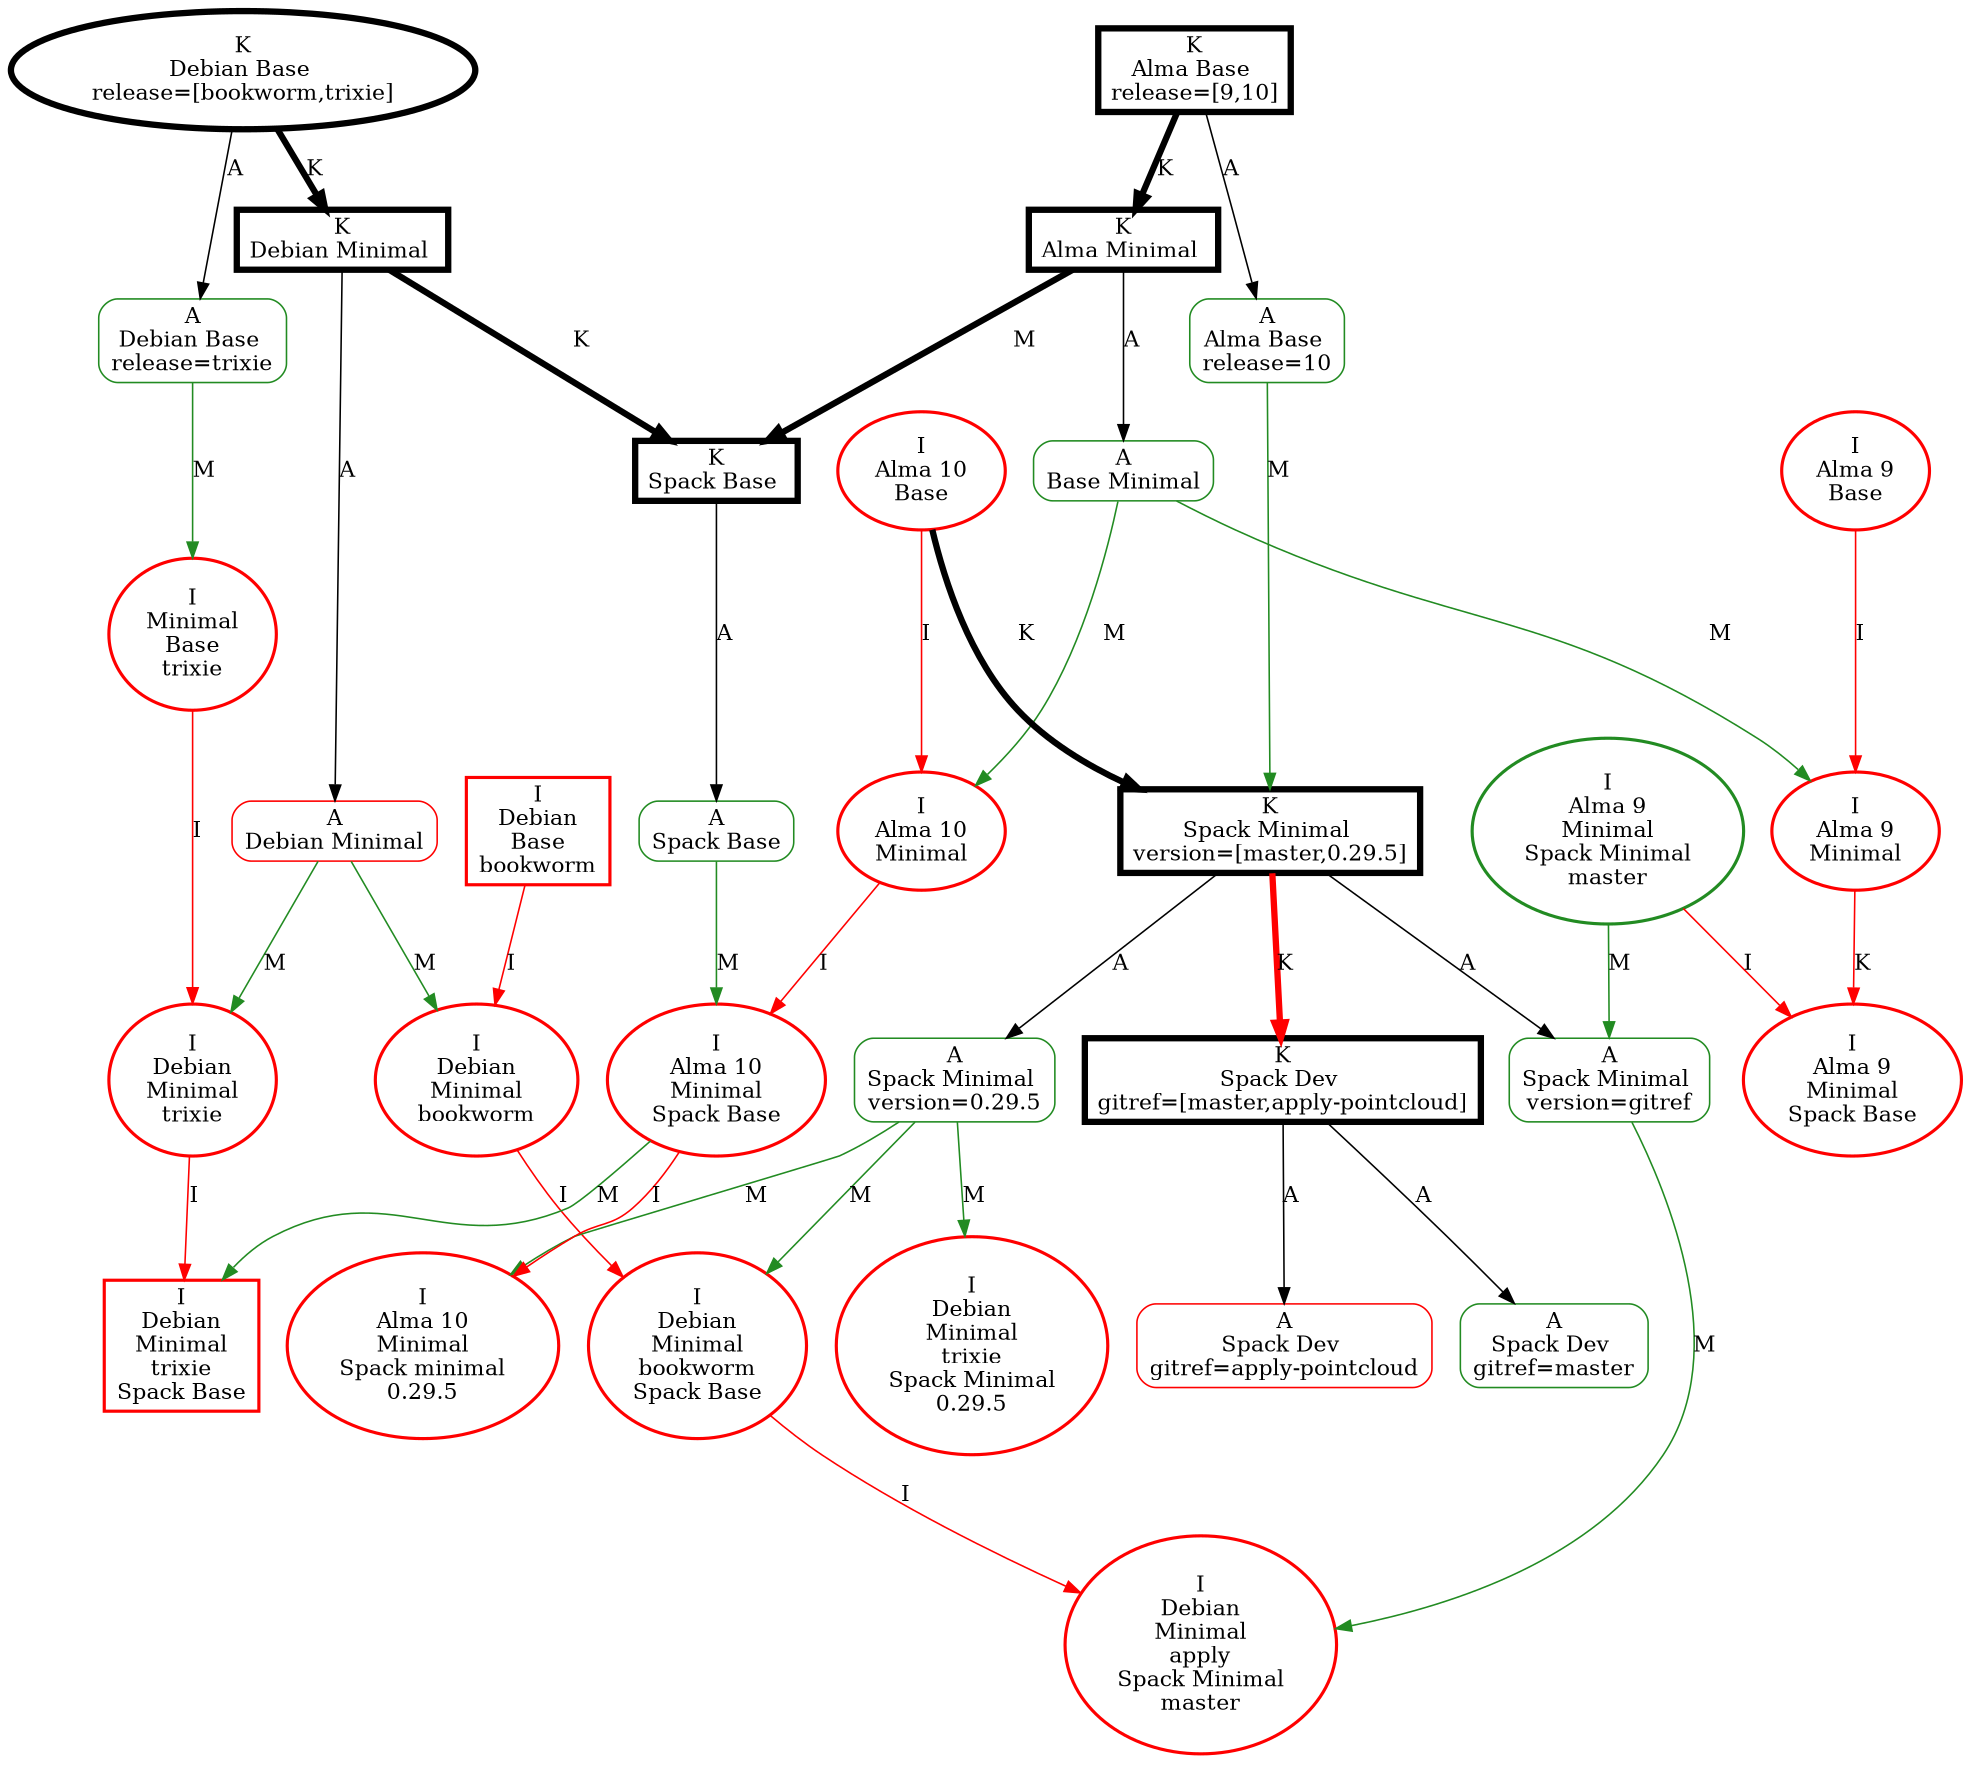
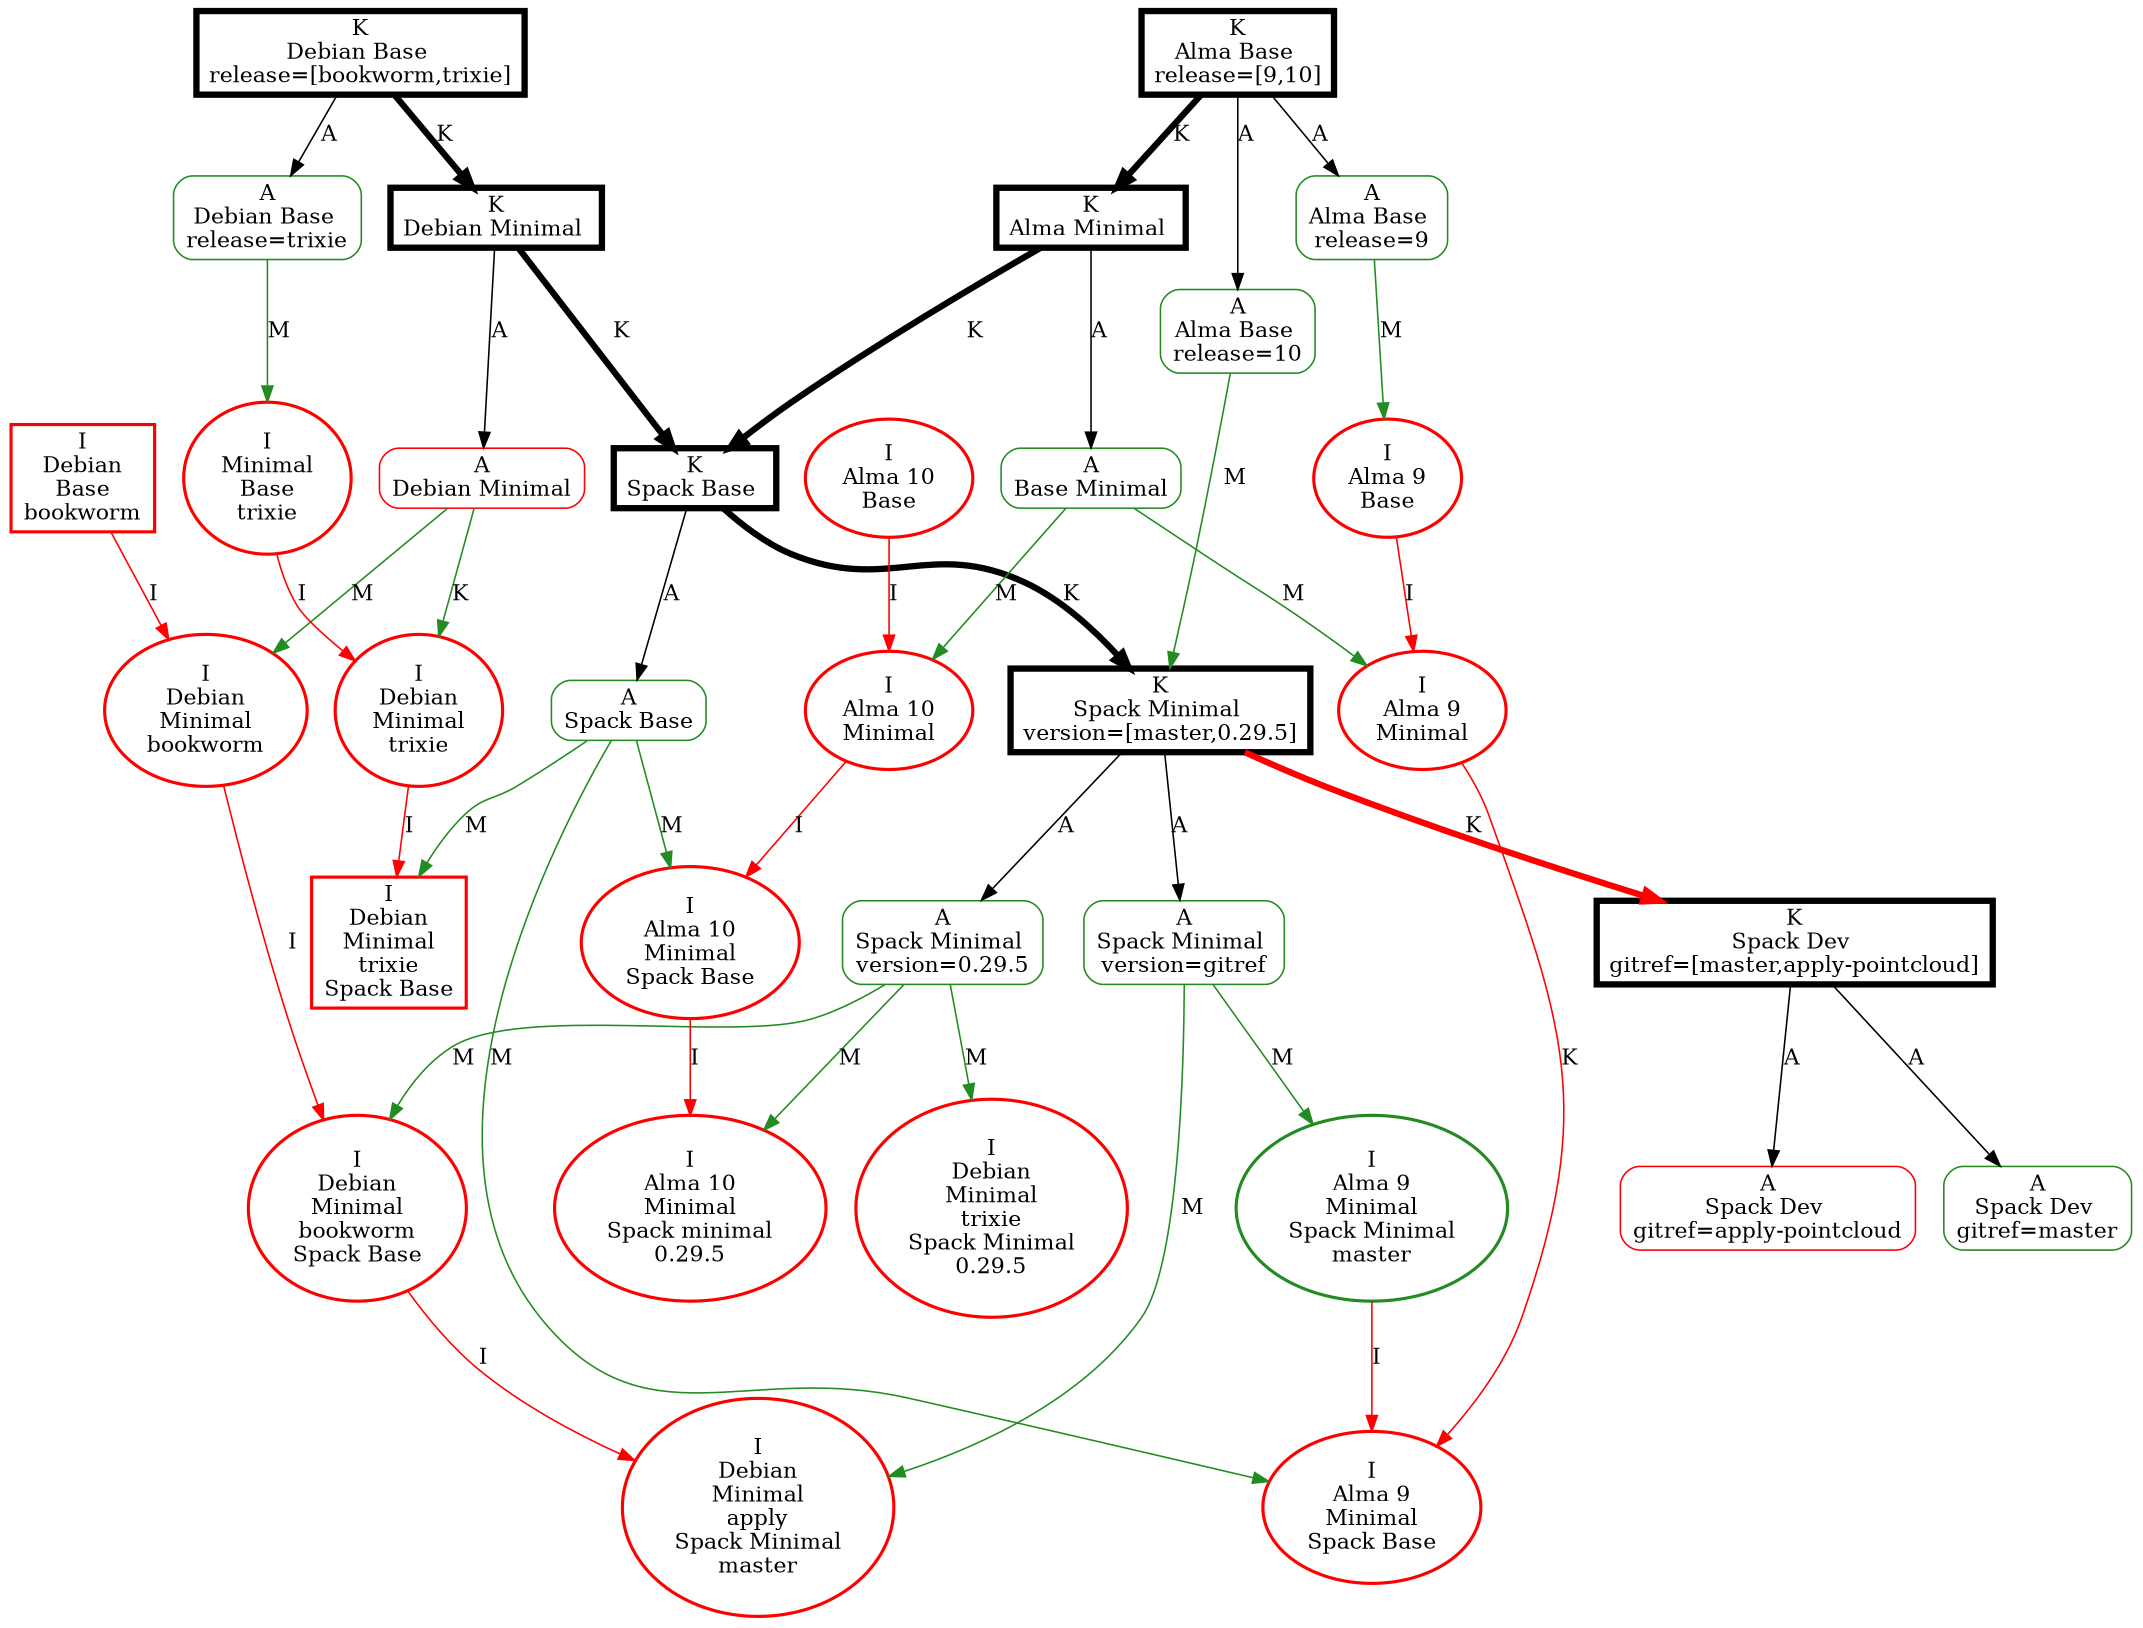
node "K Debian Base release=[bookworm,trixie]": shape ellipse -> box
node "A Alma Base release=9": added
edge "K Alma Minimal" -> "K Spack Base": label "M" -> "K"
edge "I Alma 10 Base" -> "K Spack Minimal version=[master,0.29.5]": now "K Spack Base" -> "K Spack Minimal version=[master,0.29.5]"
edge "A Debian Minimal" -> "I Debian Minimal trixie": label "M" -> "K"
edge "I Alma 9 Minimal Spack Minimal master" -> "A Spack Minimal version=gitref": reversed
edge "I Alma 10 Minimal Spack Base" -> "I Debian Minimal trixie Spack Base": now "A Spack Base" -> "I Debian Minimal trixie Spack Base"
edge "A Spack Base" -> "I Alma 9 Minimal Spack Base": added, label "M"
